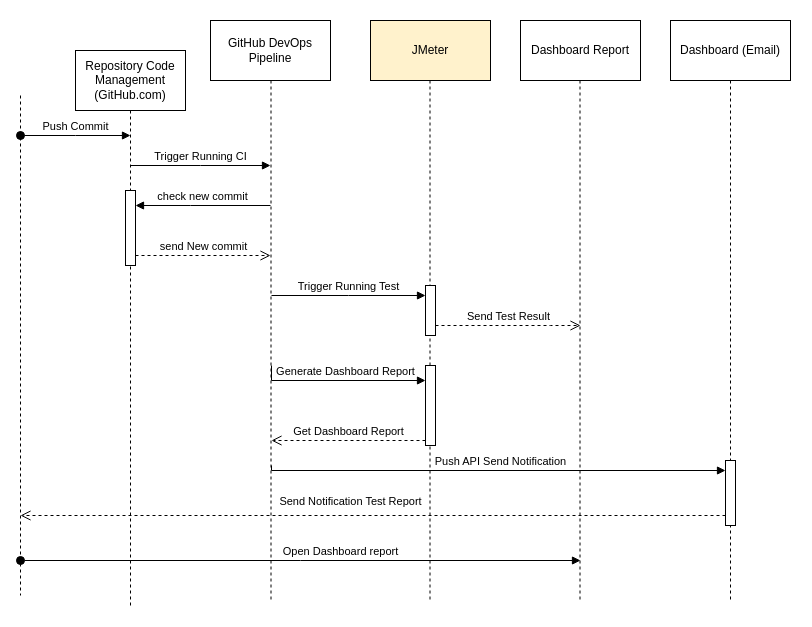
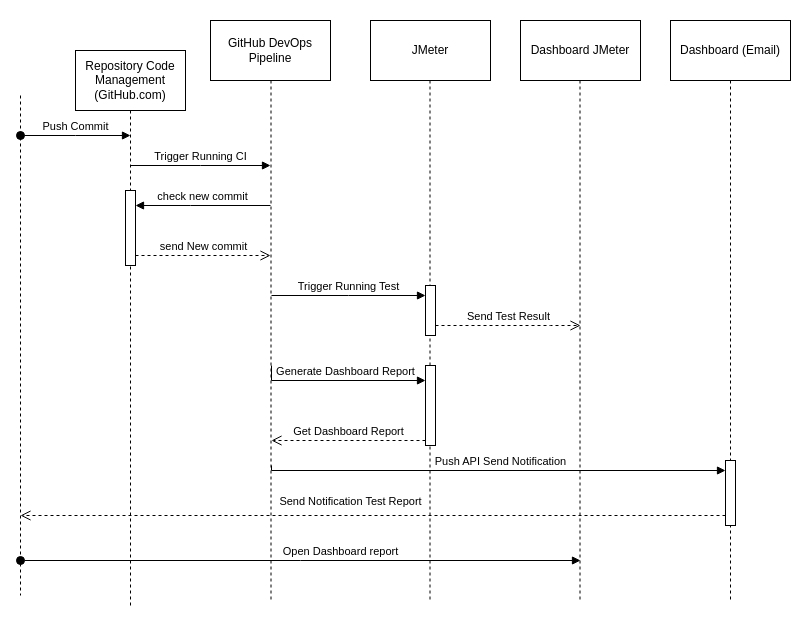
node "JMeter": fillcolor #fff2cc -> #ffffff
node "Dashboard Report": label "Dashboard Report" -> "Dashboard JMeter"
